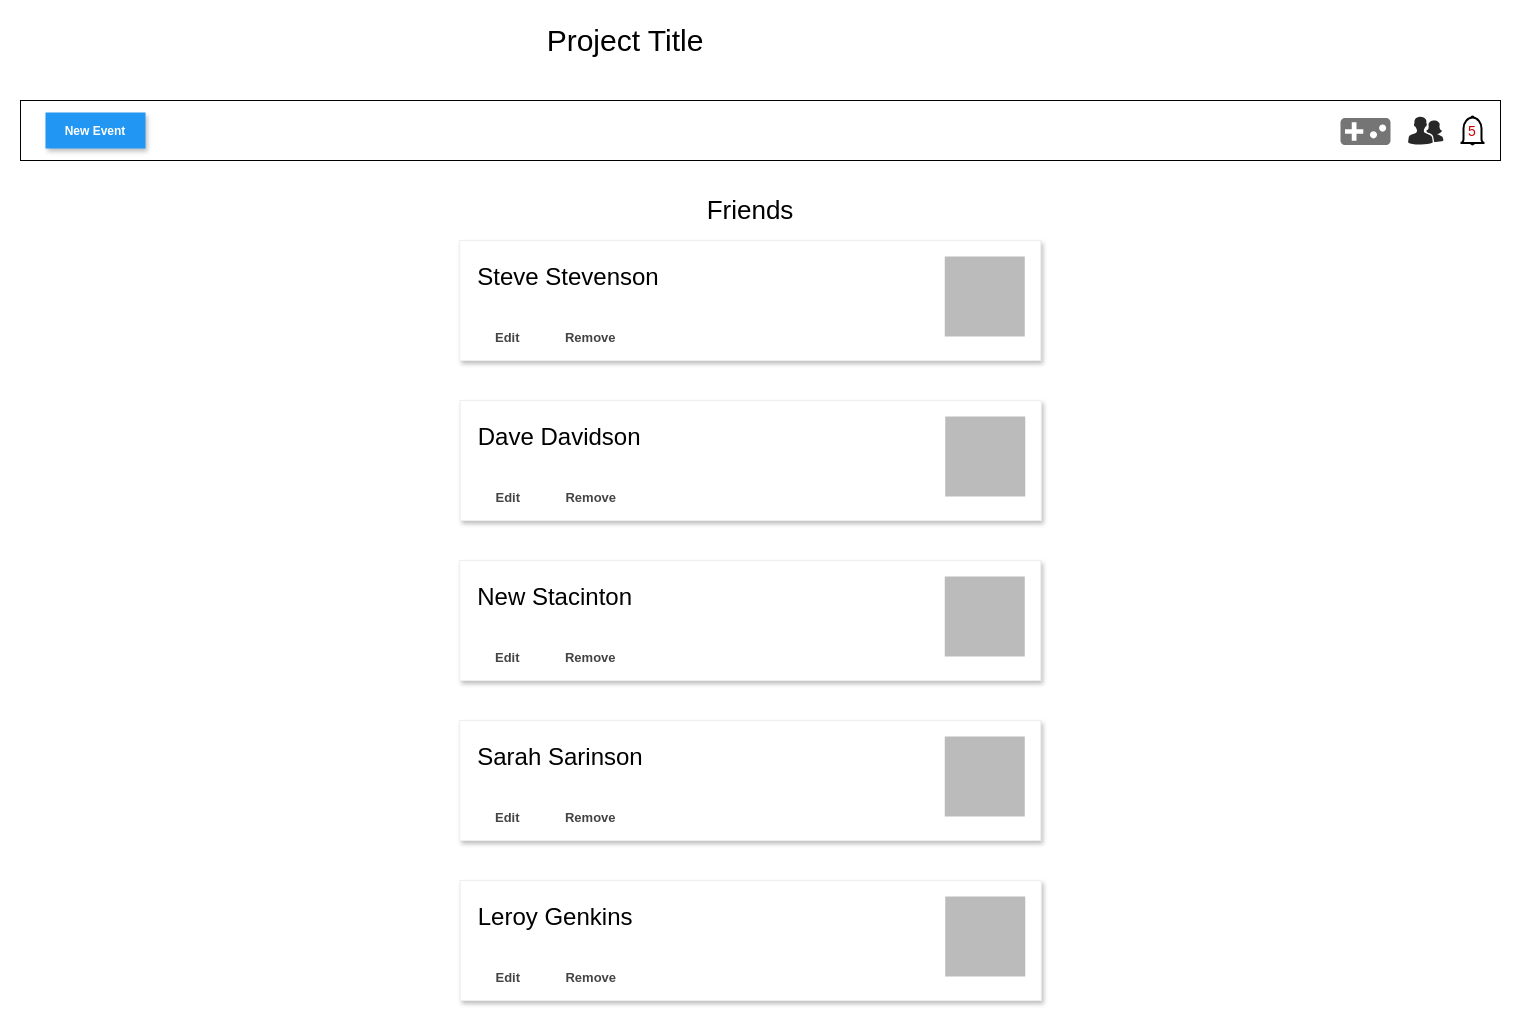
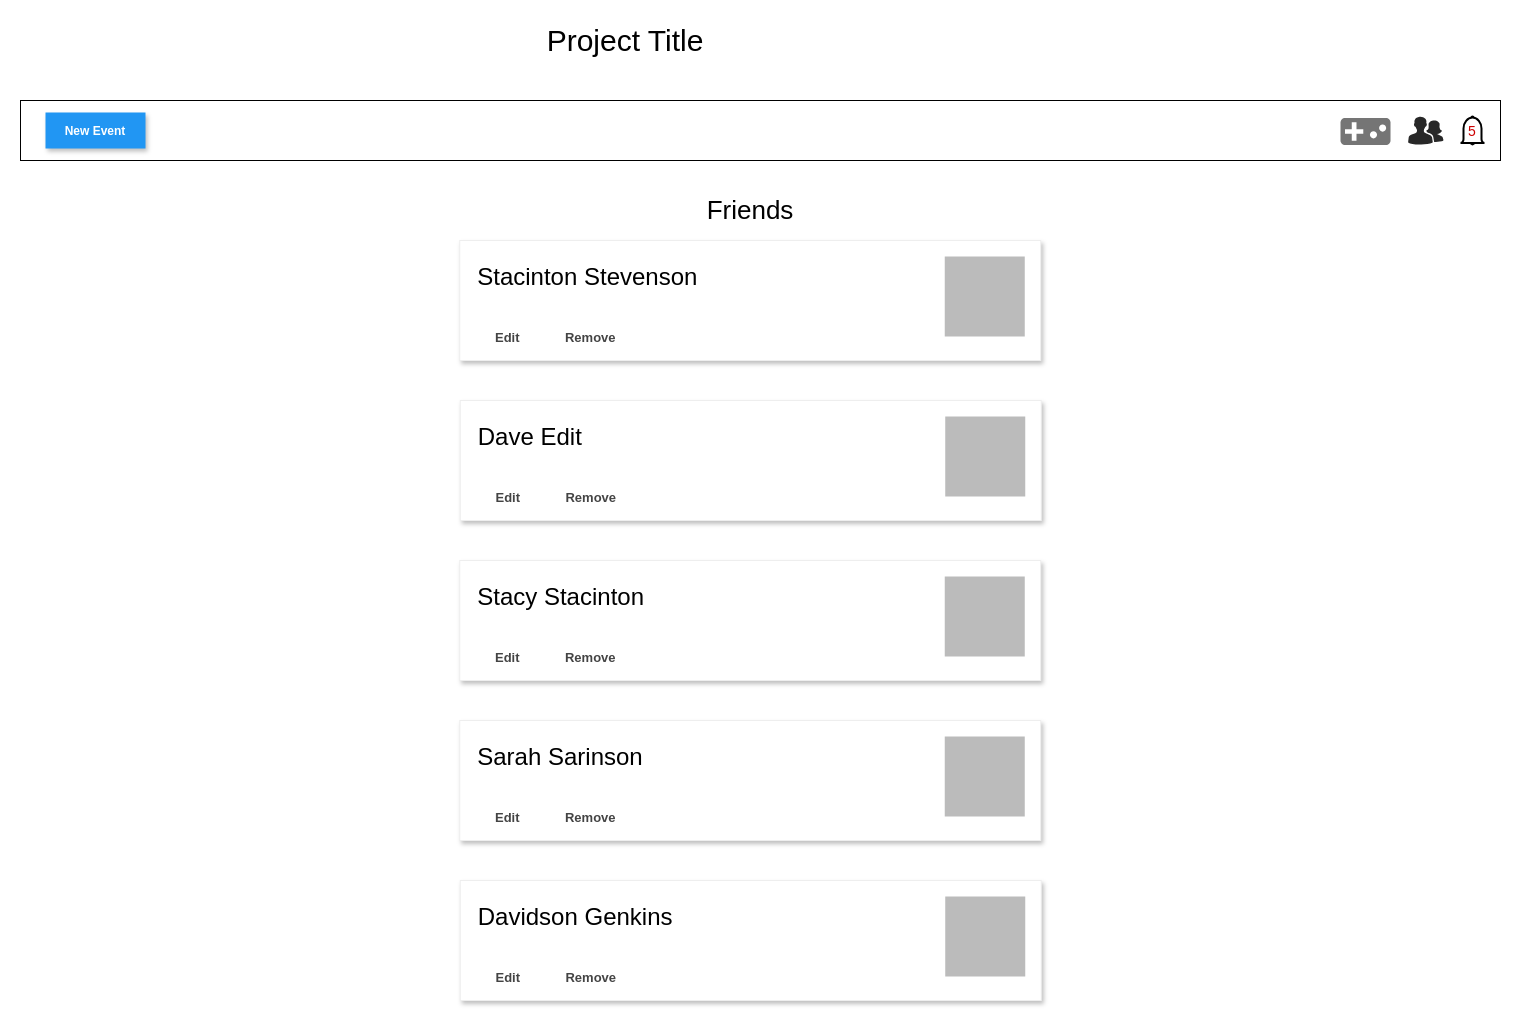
node "Steve Stevenson": label "Steve Stevenson" -> "Stacinton Stevenson"
node "Dave Davidson": label "Dave Davidson" -> "Dave Edit"
node "New Stacinton": label "New Stacinton" -> "Stacy Stacinton"
node "Leroy Genkins": label "Leroy Genkins" -> "Davidson Genkins"
